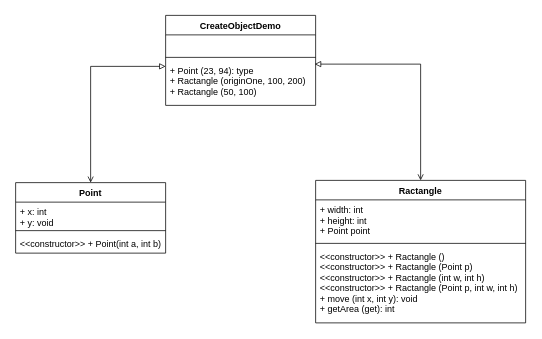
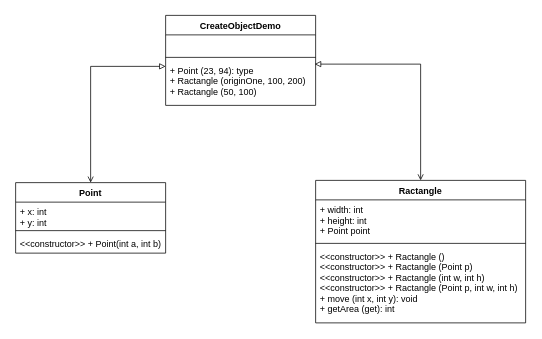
node "+ x: int + y: void": label "+ x: int + y: void" -> "+ x: int + y: int"
